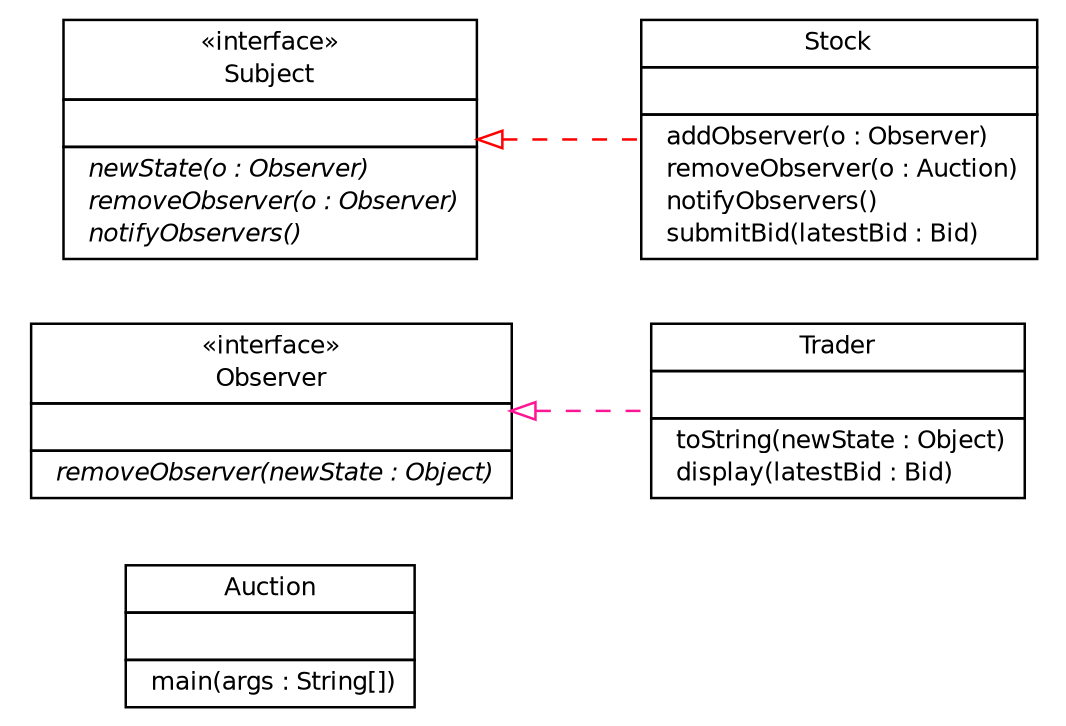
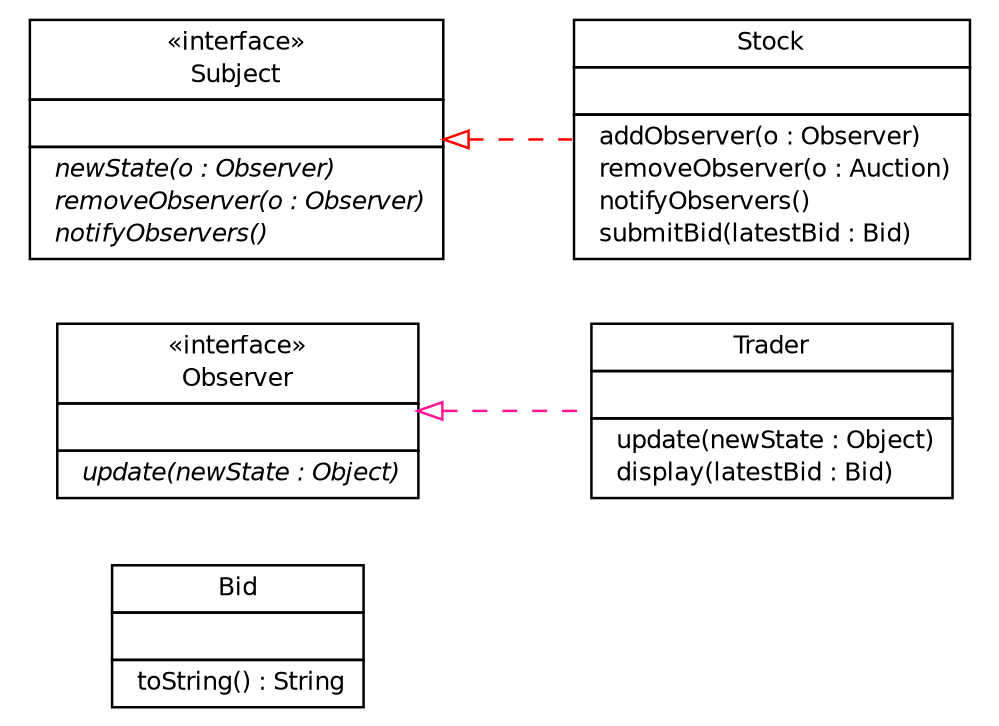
node "Trader": text "toString(newState : Object)" -> "update(newState : Object)"
node "Observer": text "removeObserver(newState : Object)" -> "update(newState : Object)"
node "Bid": added
node "Auction": removed
